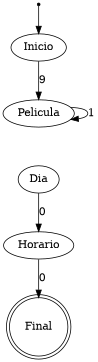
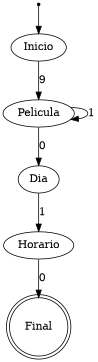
edge "Pelicula" -> "Dia": added, label "0"
edge "Dia" -> "Horario": label "0" -> "1"
